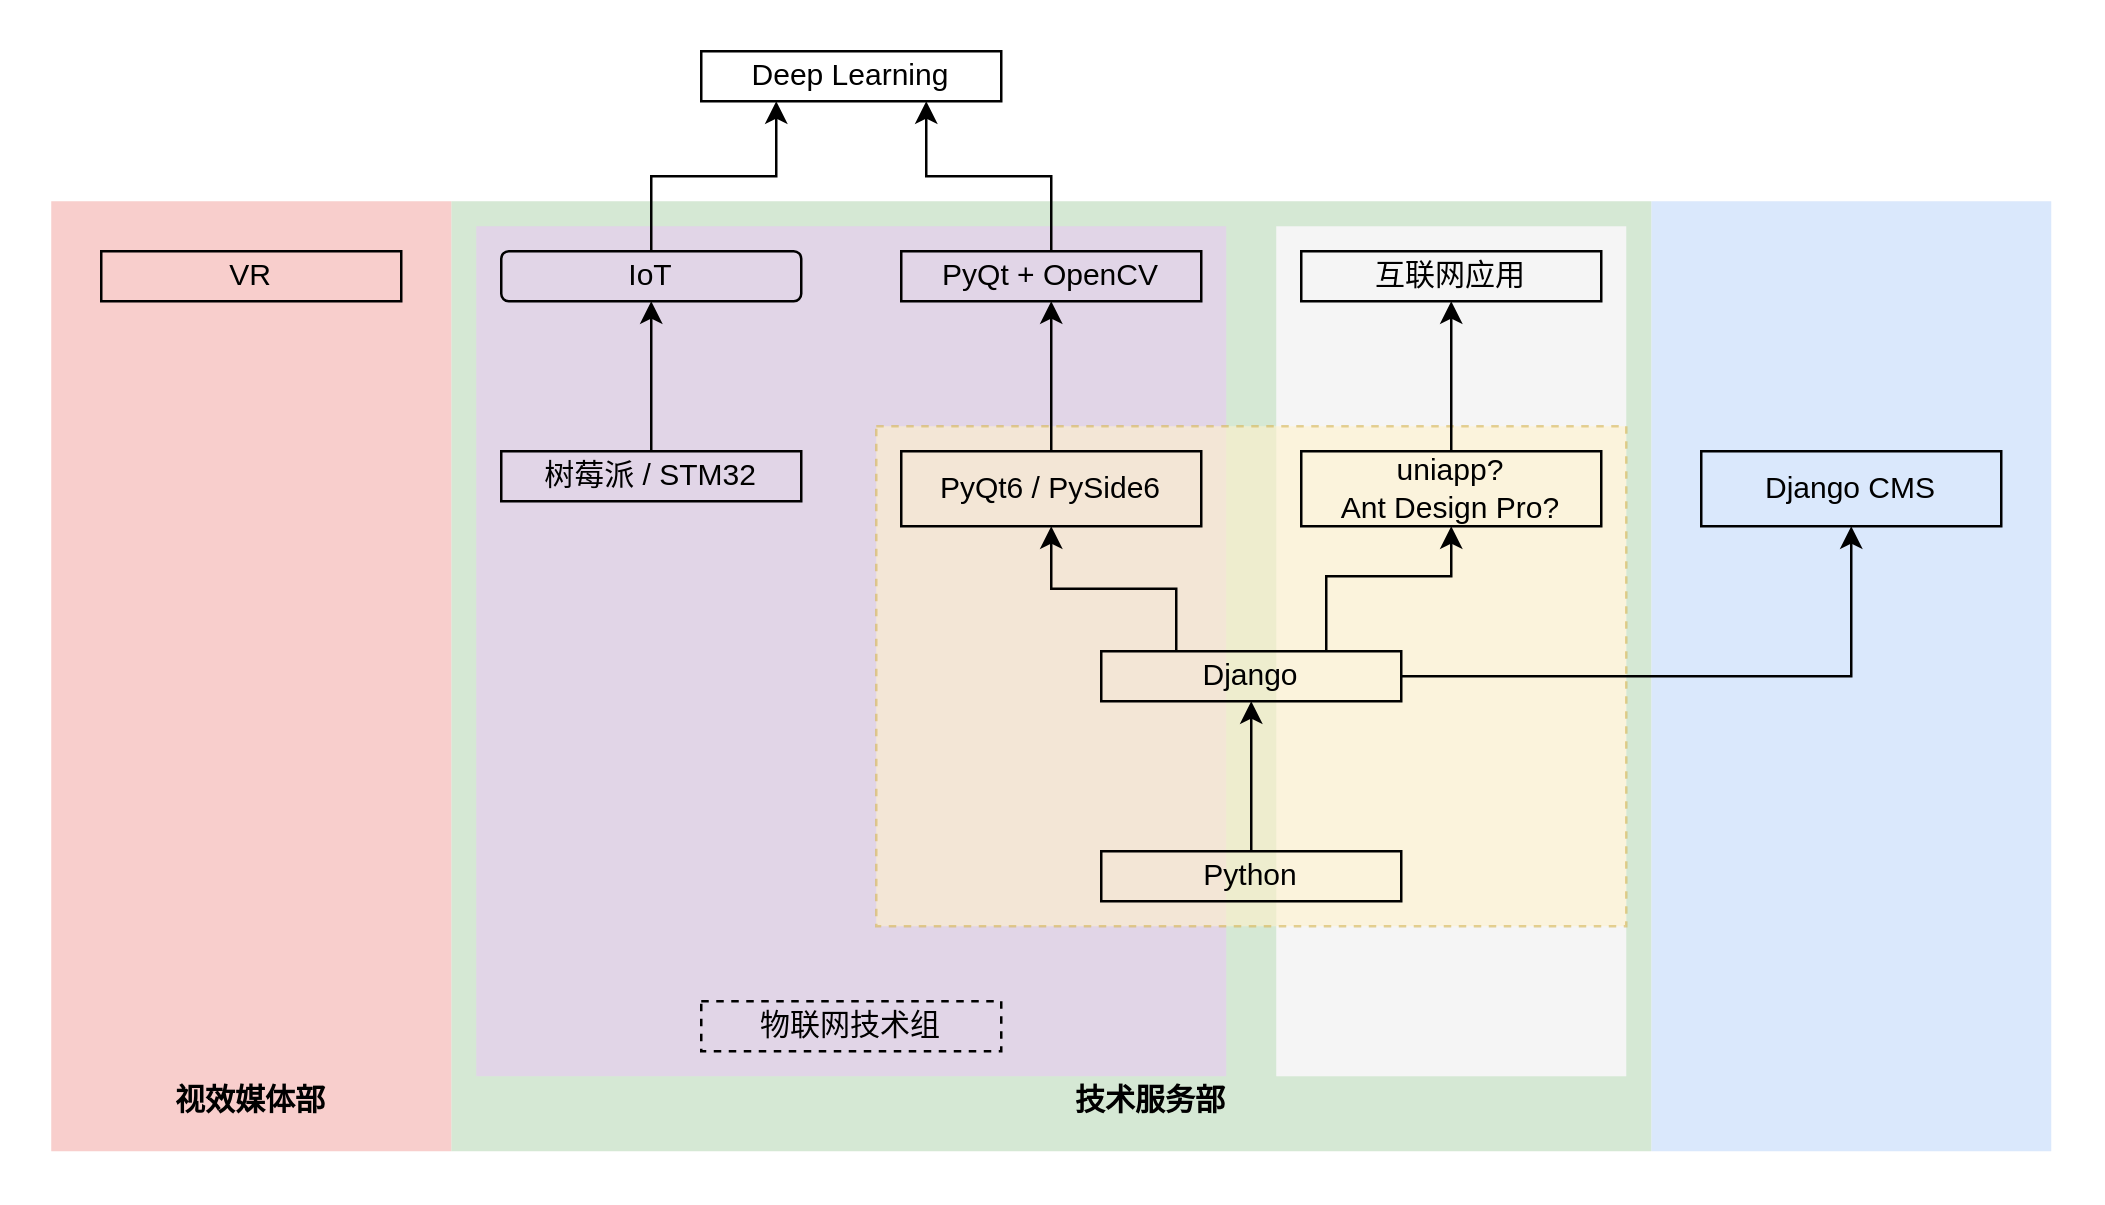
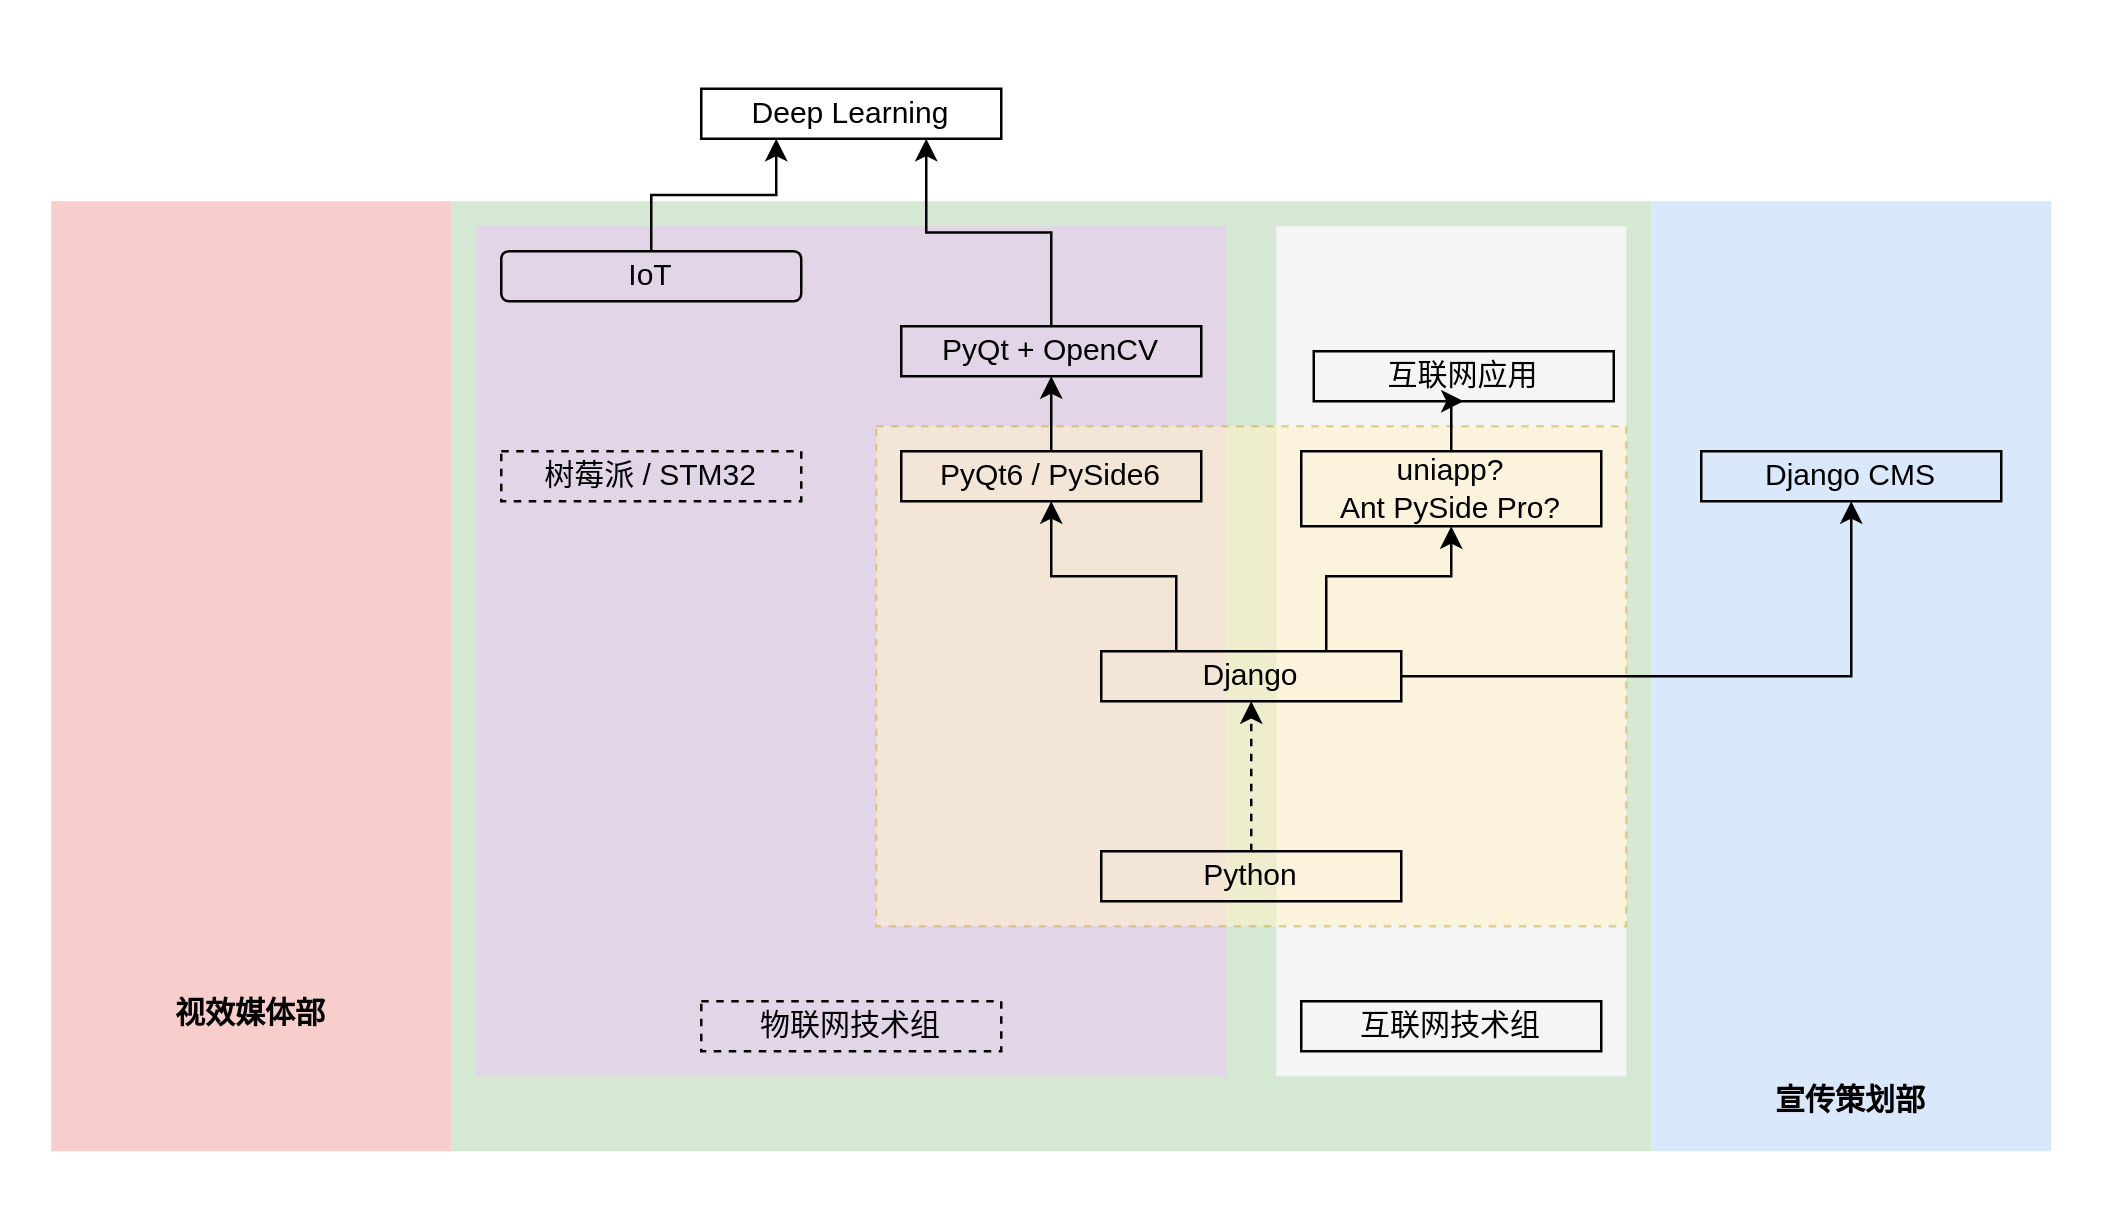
node "Deep Learning": moved (851, 76) -> (851, 114)
node "VR": removed
node "PyQt + OpenCV": moved (1051, 276) -> (1051, 351)
node "互联网应用": moved (1451, 276) -> (1464, 376)
edge "树莓派 / STM32" -> "IoT": removed
node "树莓派 / STM32": style solid -> dashed
node "PyQt6 / PySide6": size 300x75 -> 300x50
node "uniapp? Ant Design Pro?": label "uniapp? Ant Design Pro?" -> "uniapp? Ant PySide Pro?"
node "Django CMS": size 300x75 -> 300x50
edge "Python" -> "Django": style solid -> dashed
node "互联网技术组": added
node "视效媒体部": moved (251, 1101) -> (251, 1014)
node "技术服务部": removed
node "宣传策划部": added
